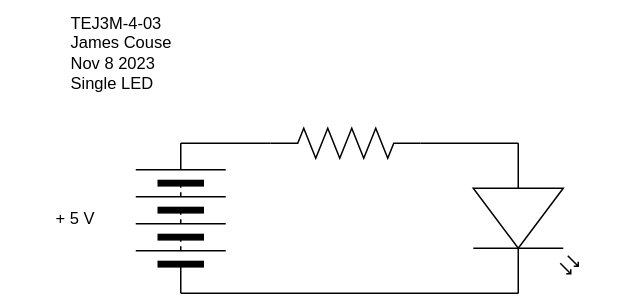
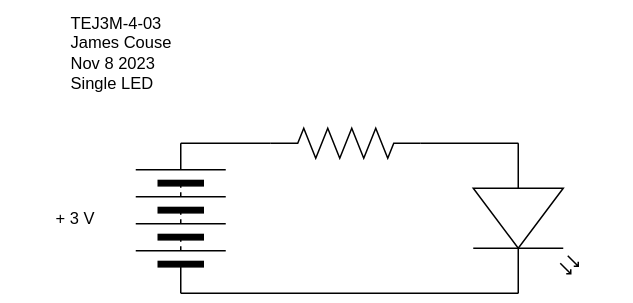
node "+ 5 V": label "+ 5 V" -> "+ 3 V"
